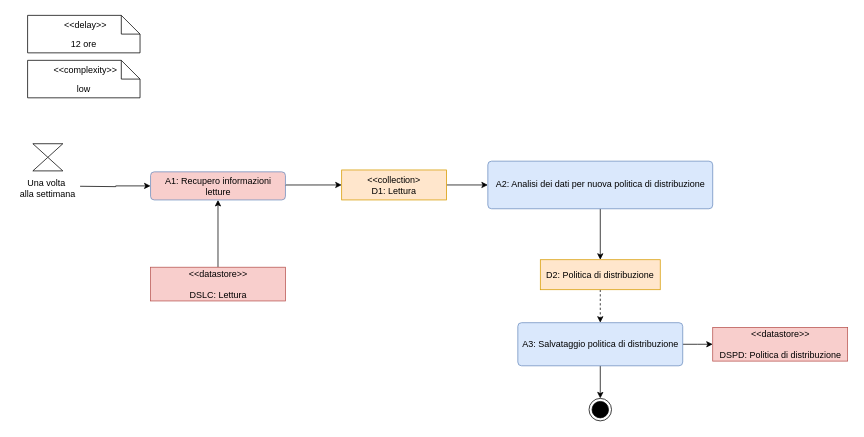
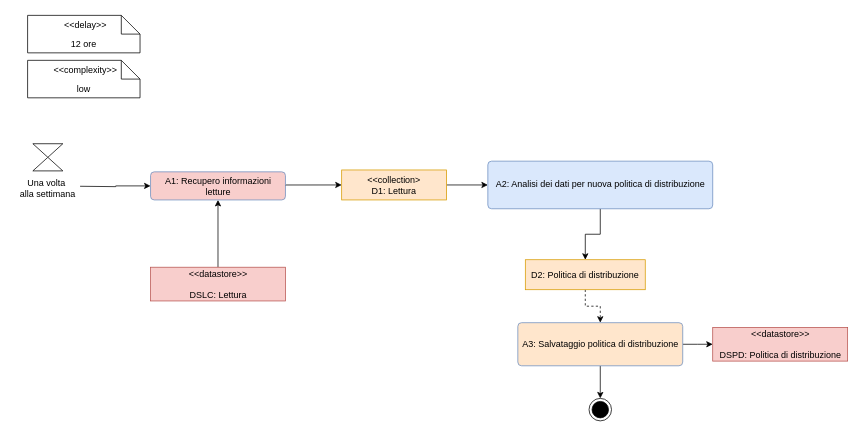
node "D2: Politica di distribuzione": moved (600, 275) -> (585, 275)
node "A3: Salvataggio politica di distribuzione": fillcolor #dae8fc -> #ffe6cc
